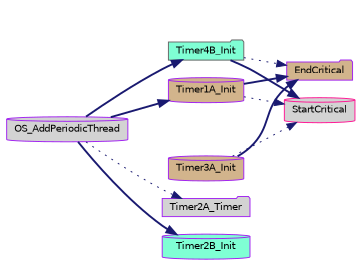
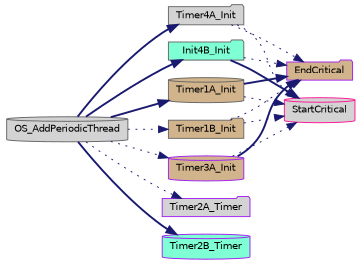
node "Timer4A_Init": added
node "Timer4B_Init": label "Timer4B_Init" -> "Init4B_Init"
node "Timer1A_Init": color purple -> gray40
node "OS_AddPeriodicThread": color purple -> gray40
node "Timer1B_Init": added
edge "OS_AddPeriodicThread" -> "Timer3A_Init": added
node "Timer2B_Init": label "Timer2B_Init" -> "Timer2B_Timer"
